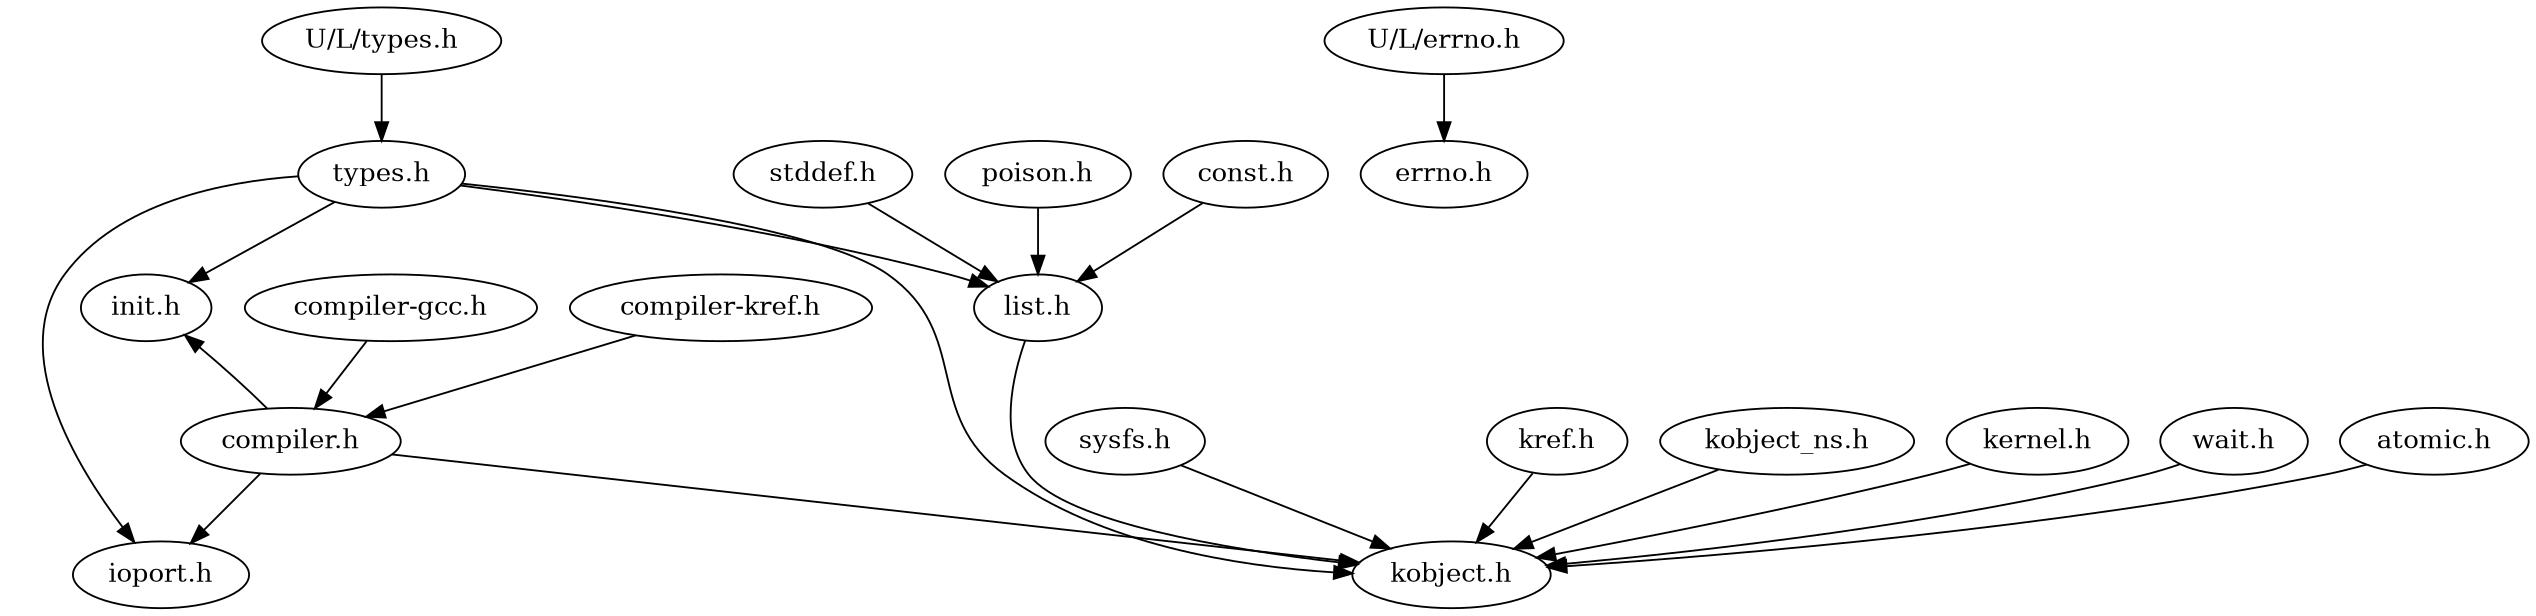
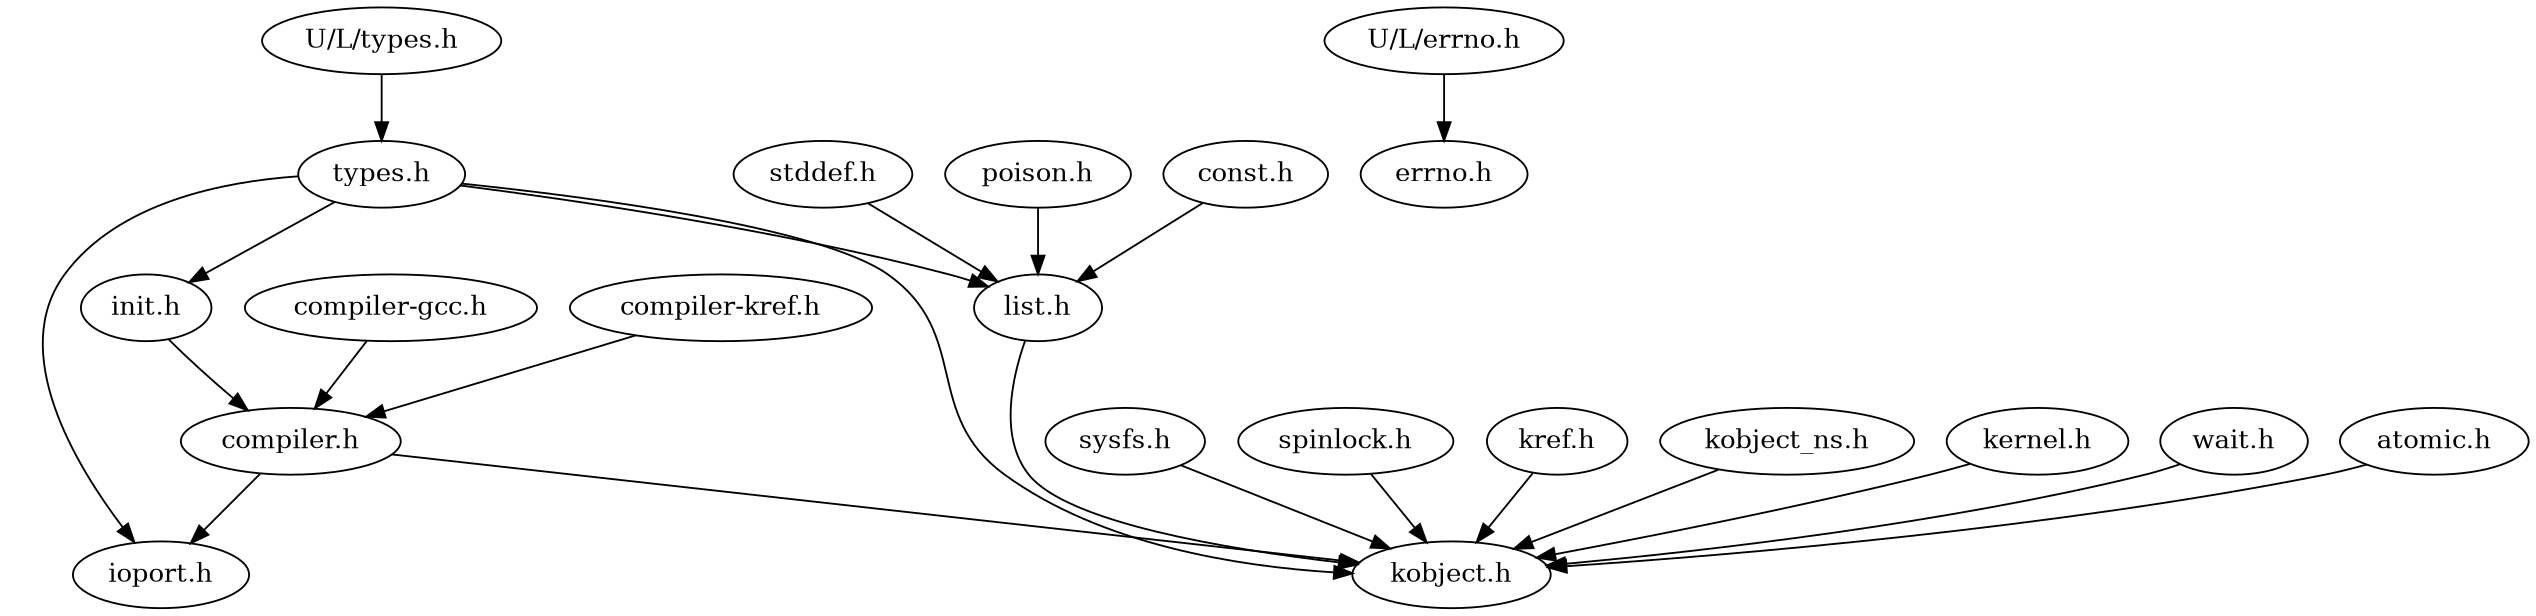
edge "compiler.h" -> "init.h": reversed
node "spinlock.h": added
